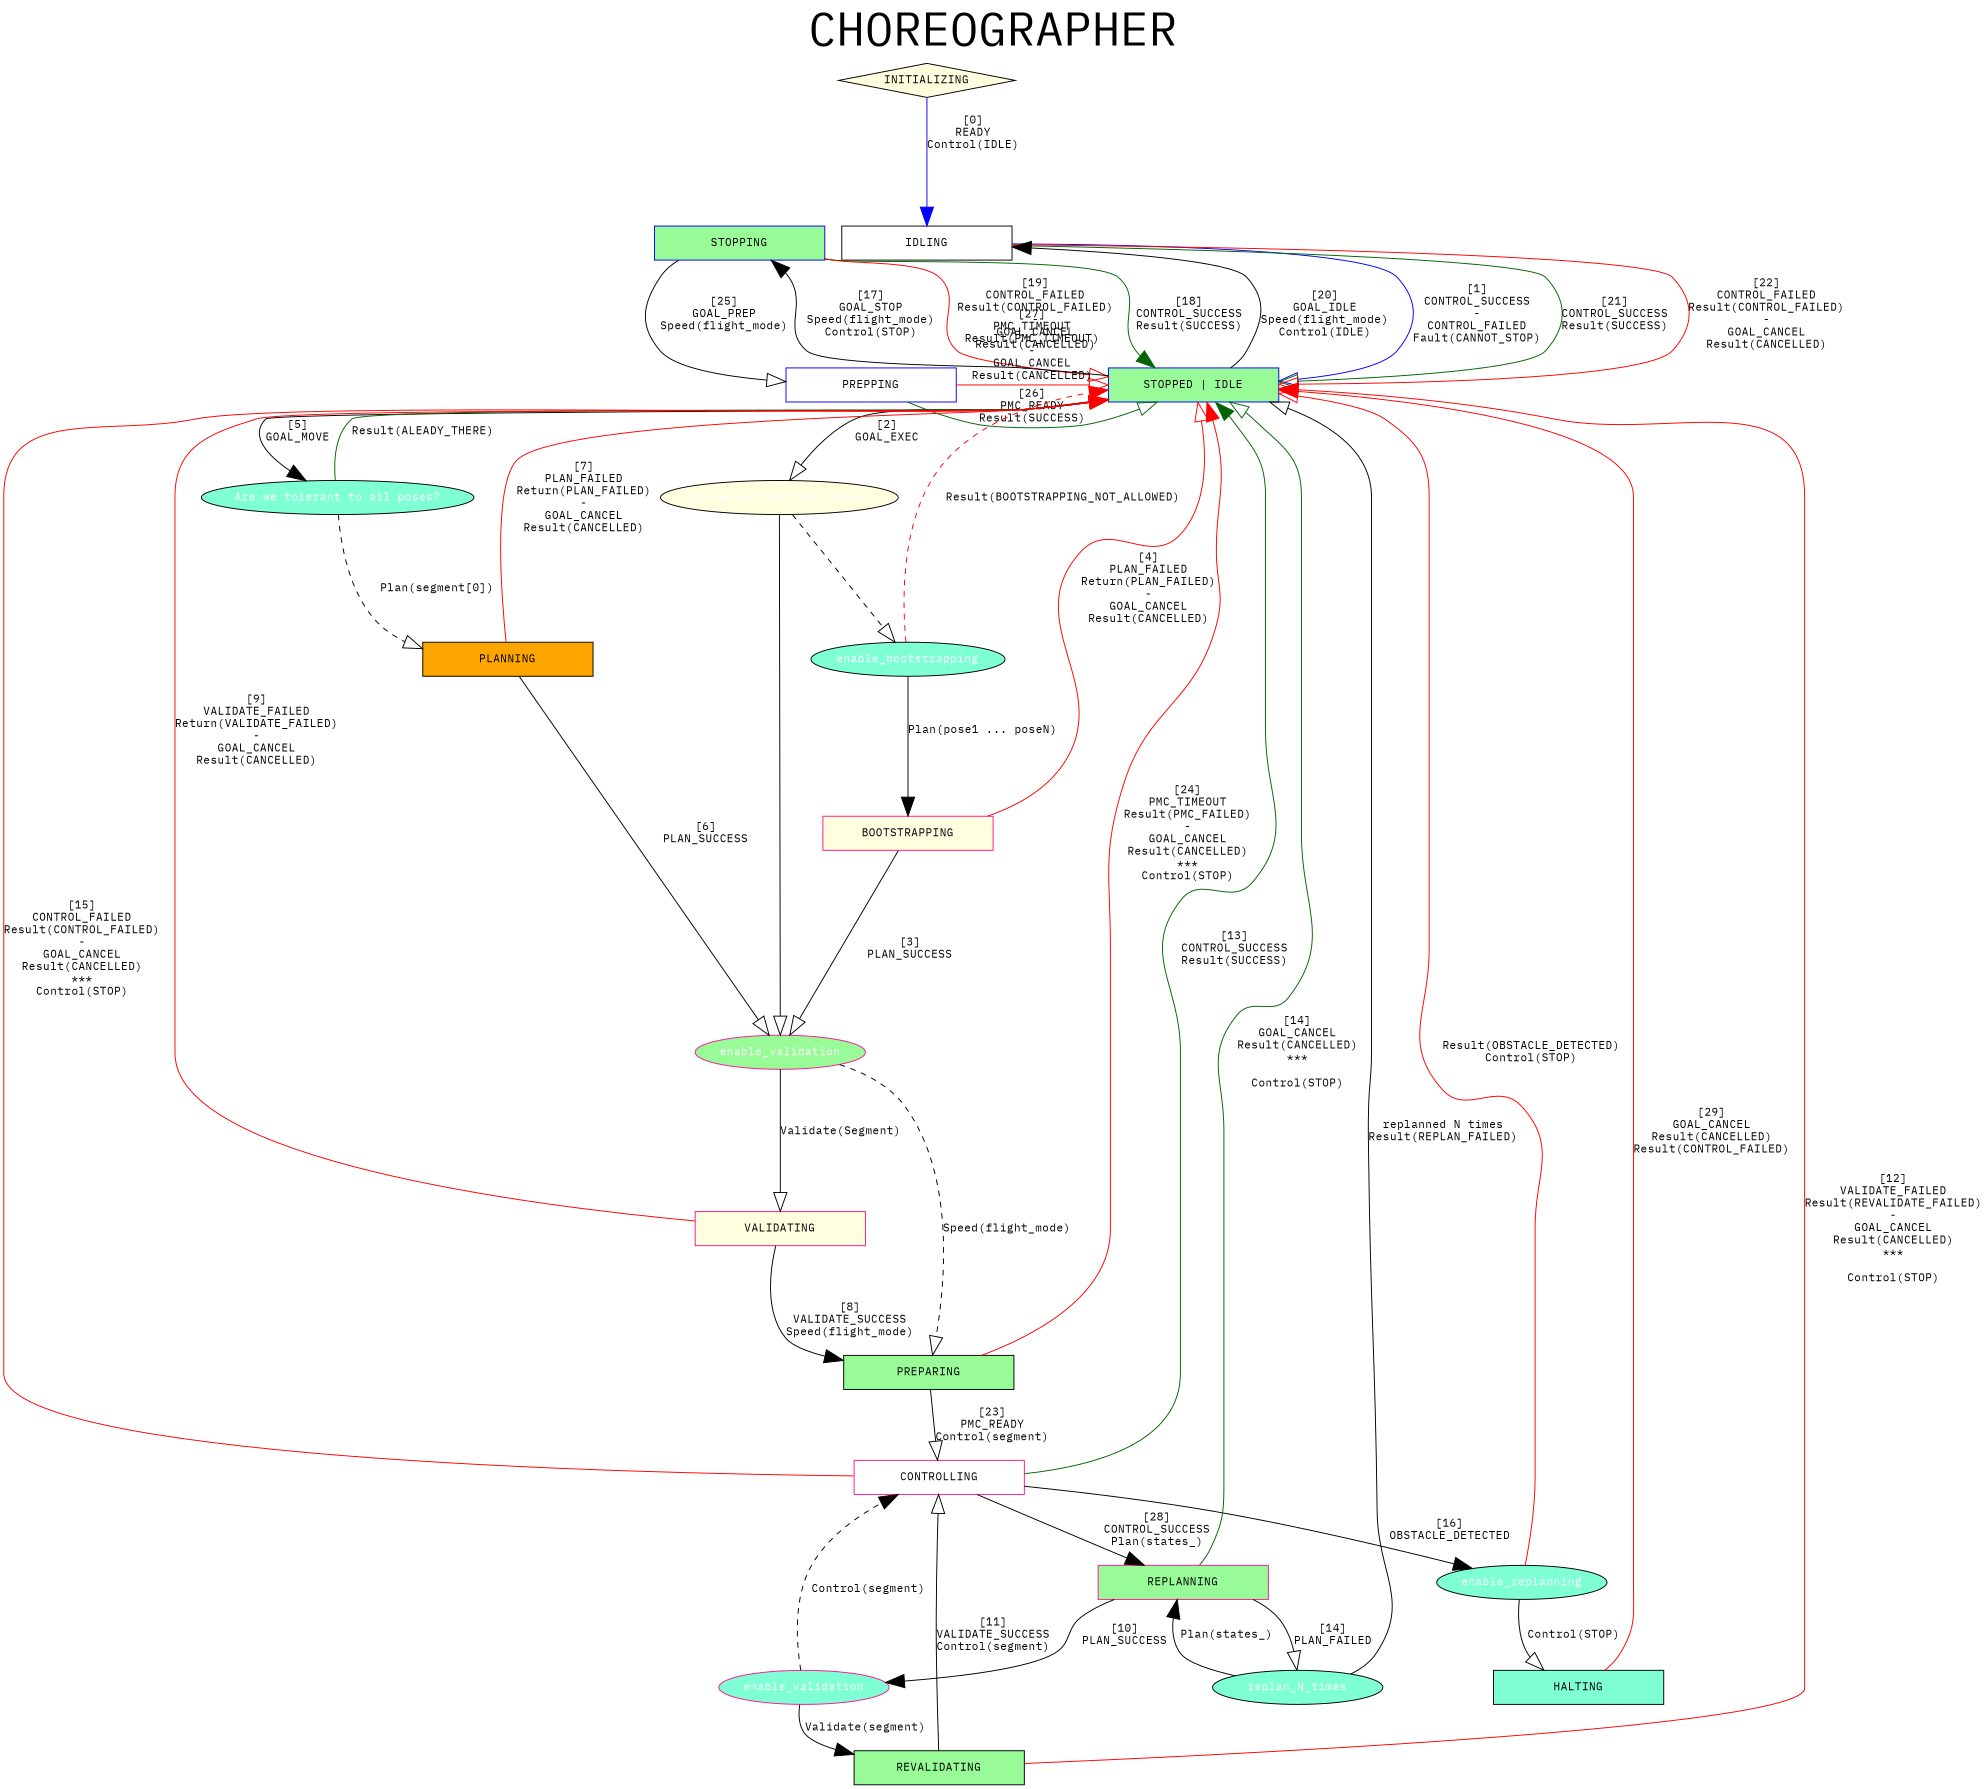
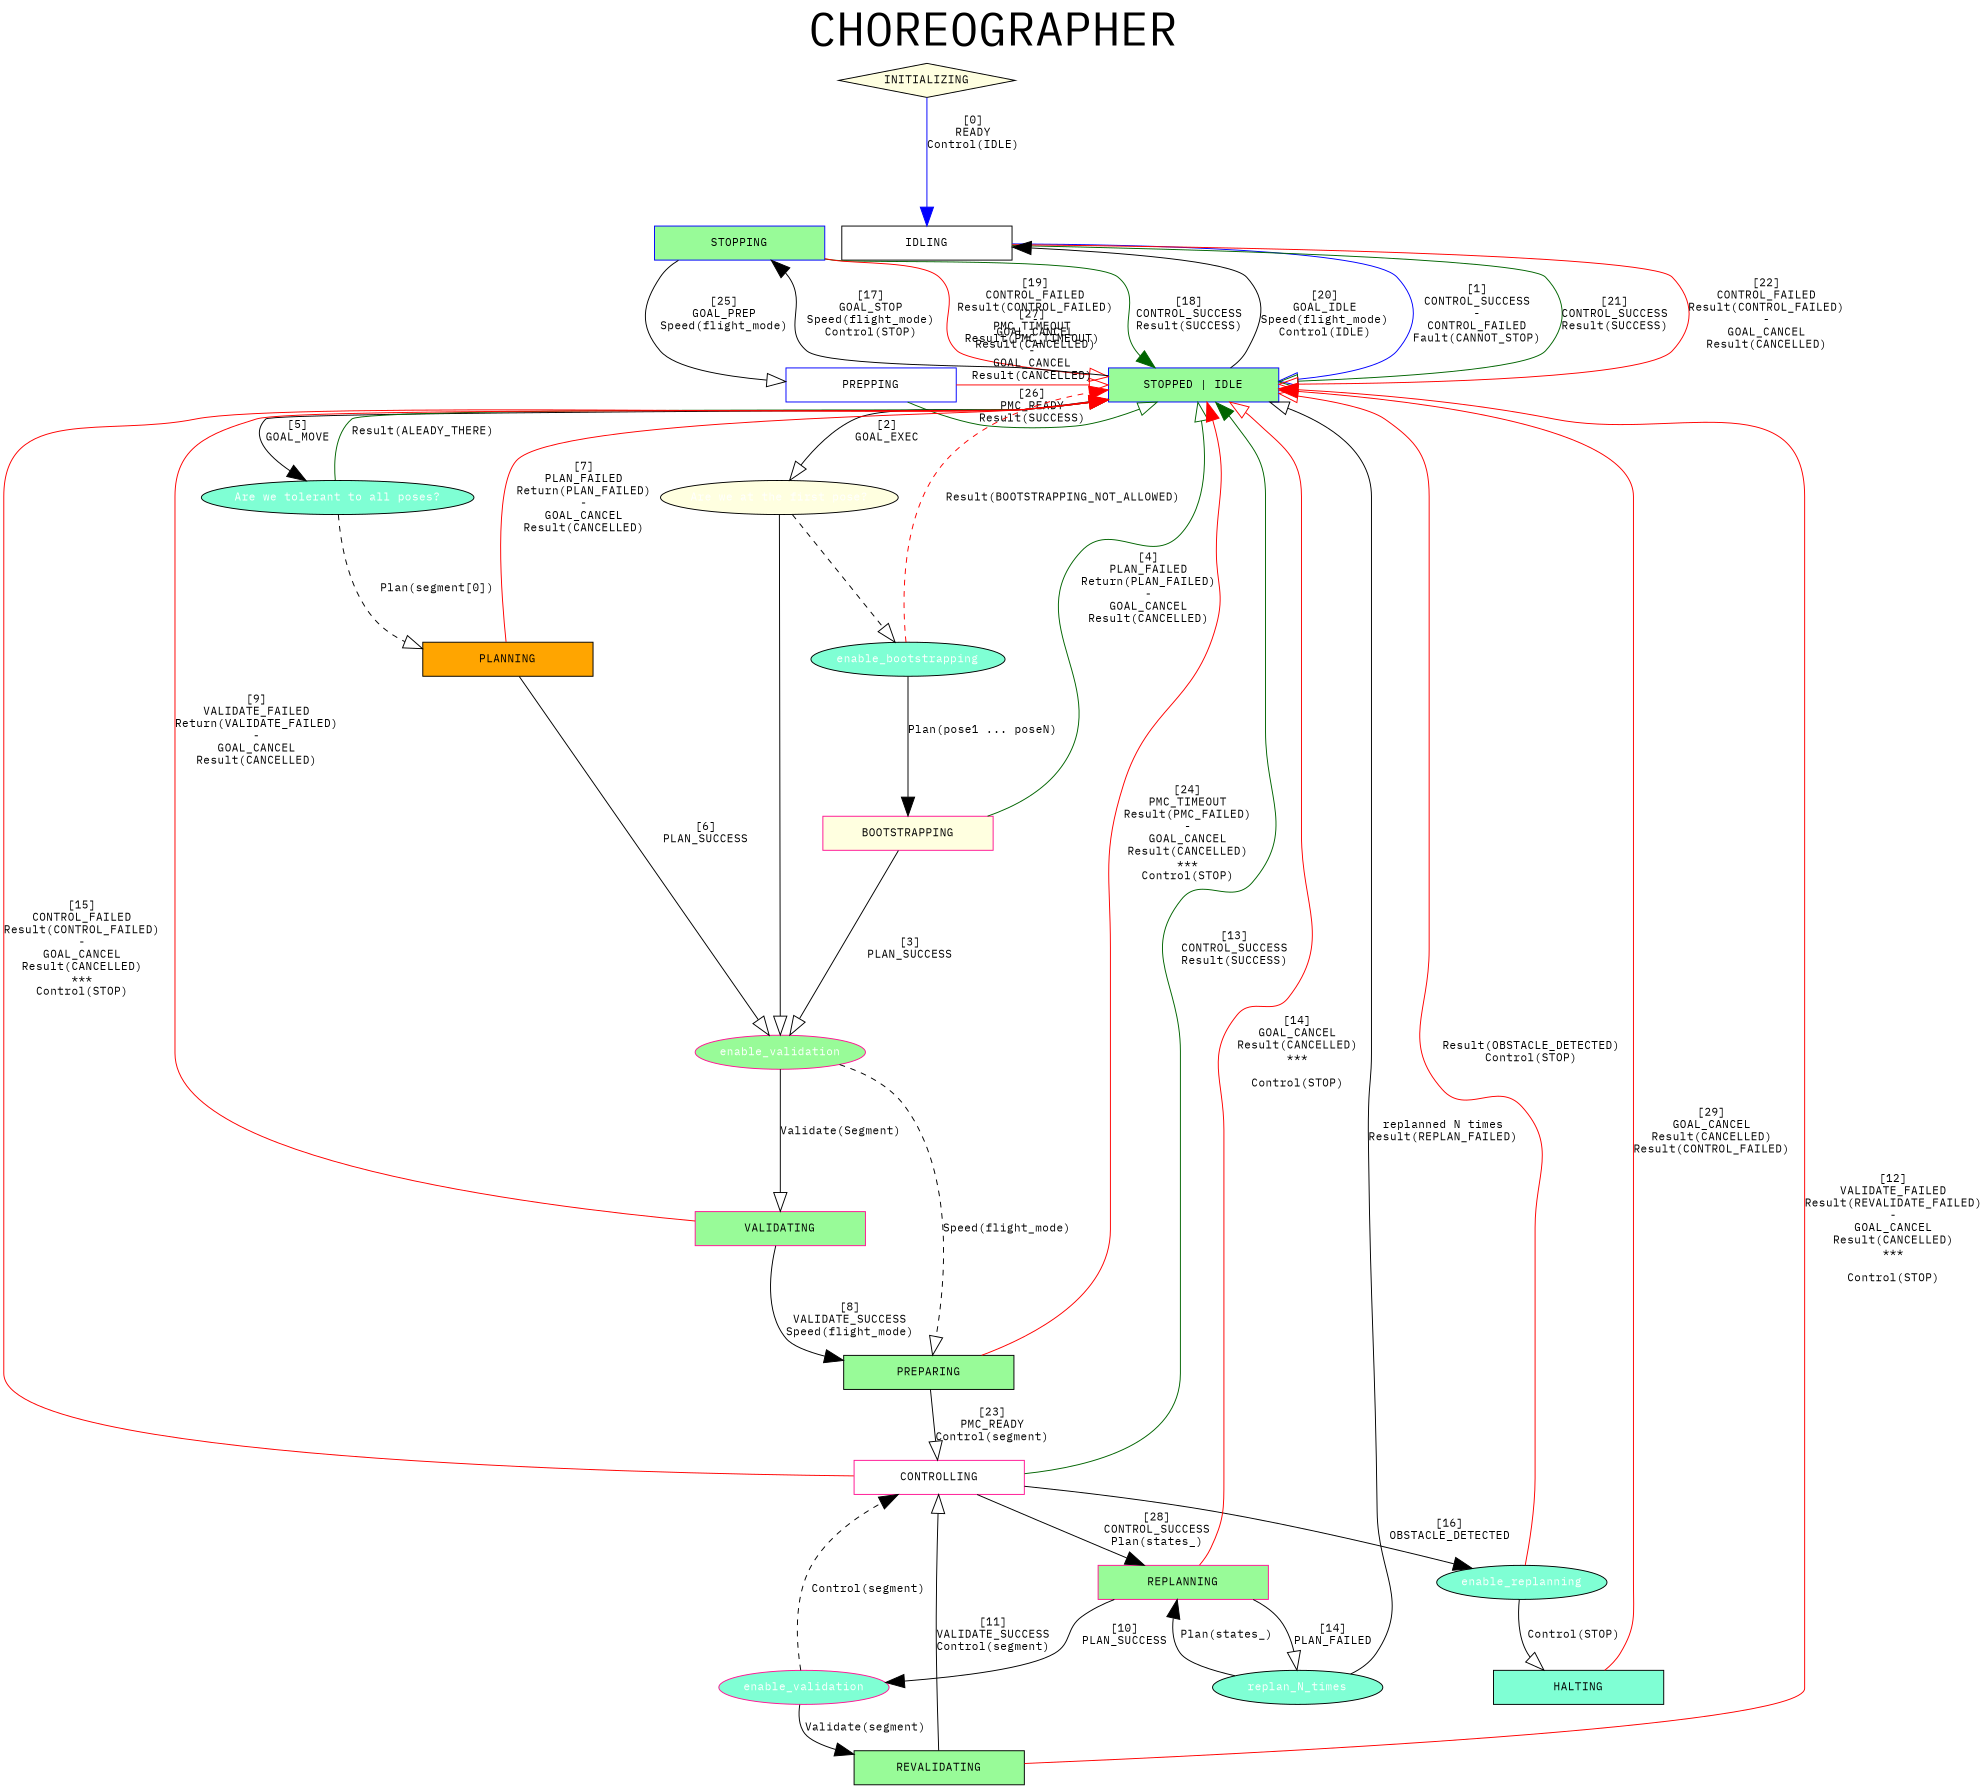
edge "BOOTSTRAPPING" -> "STOPPED | IDLE": color red -> darkgreen
edge "REPLANNING" -> "STOPPED | IDLE": color darkgreen -> red
node "VALIDATING": fillcolor lightyellow -> palegreen
